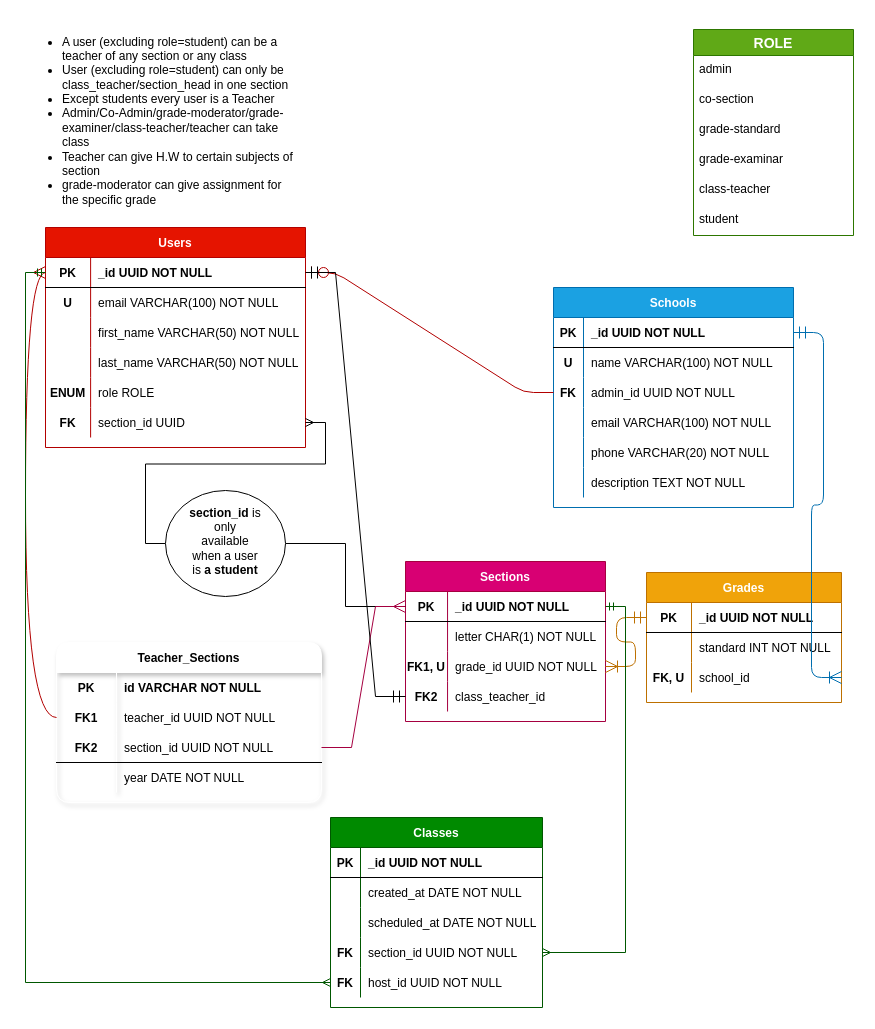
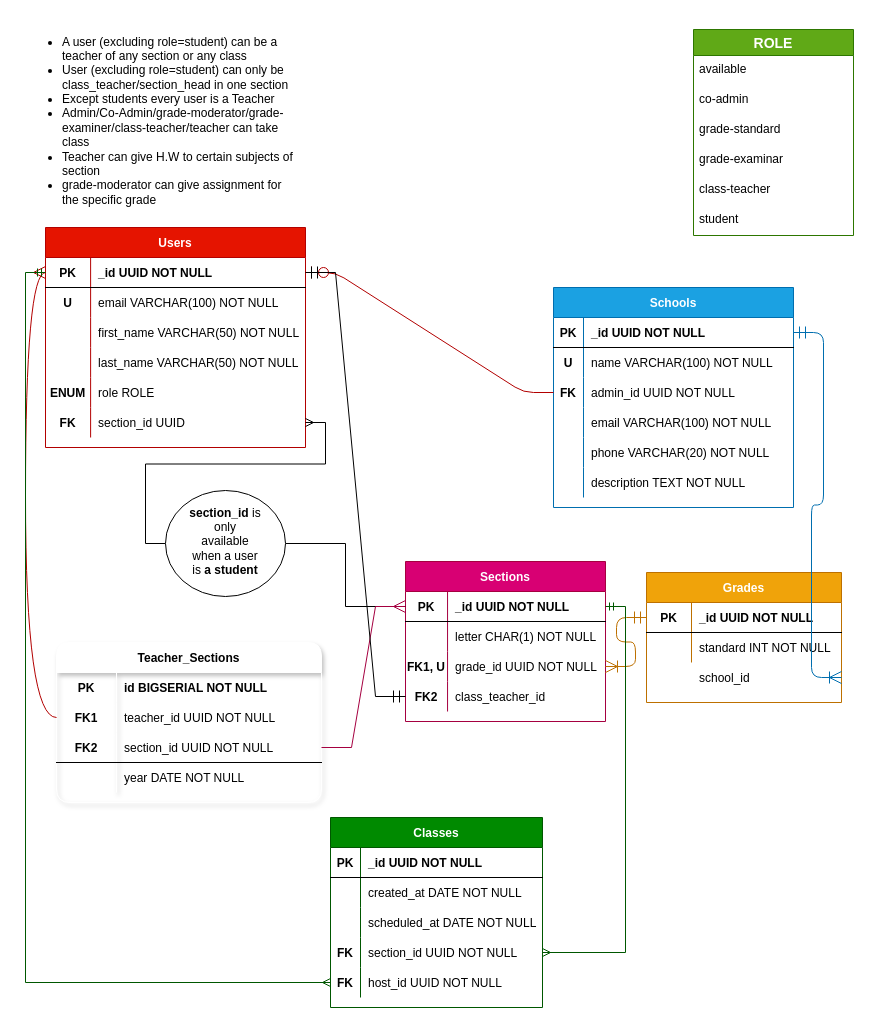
node "admin": label "admin" -> "available"
node "co-section": label "co-section" -> "co-admin"
node "FK, U": removed
node "id VARCHAR NOT NULL": label "id VARCHAR NOT NULL" -> "id BIGSERIAL NOT NULL"
